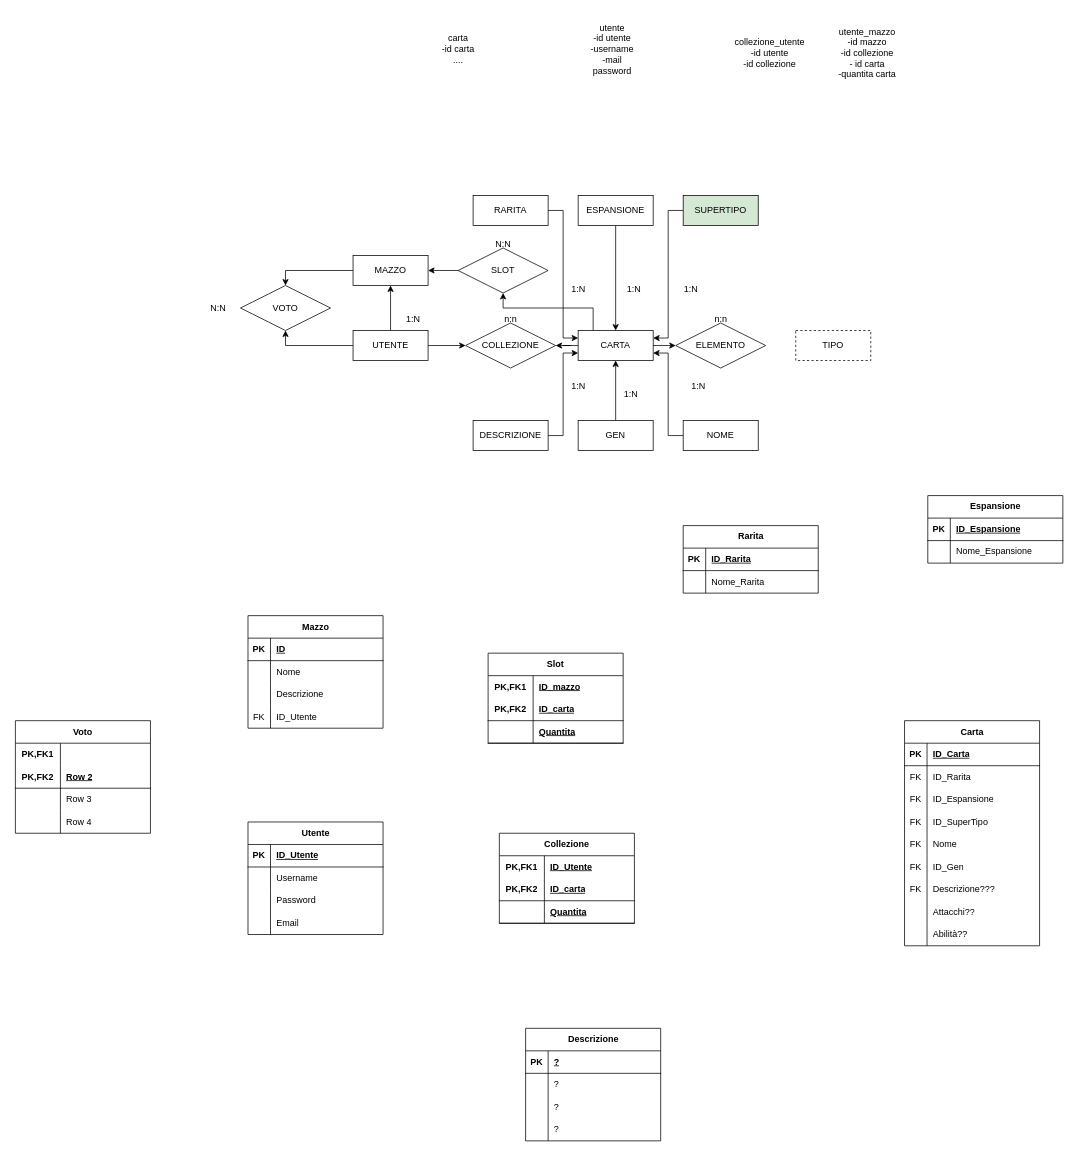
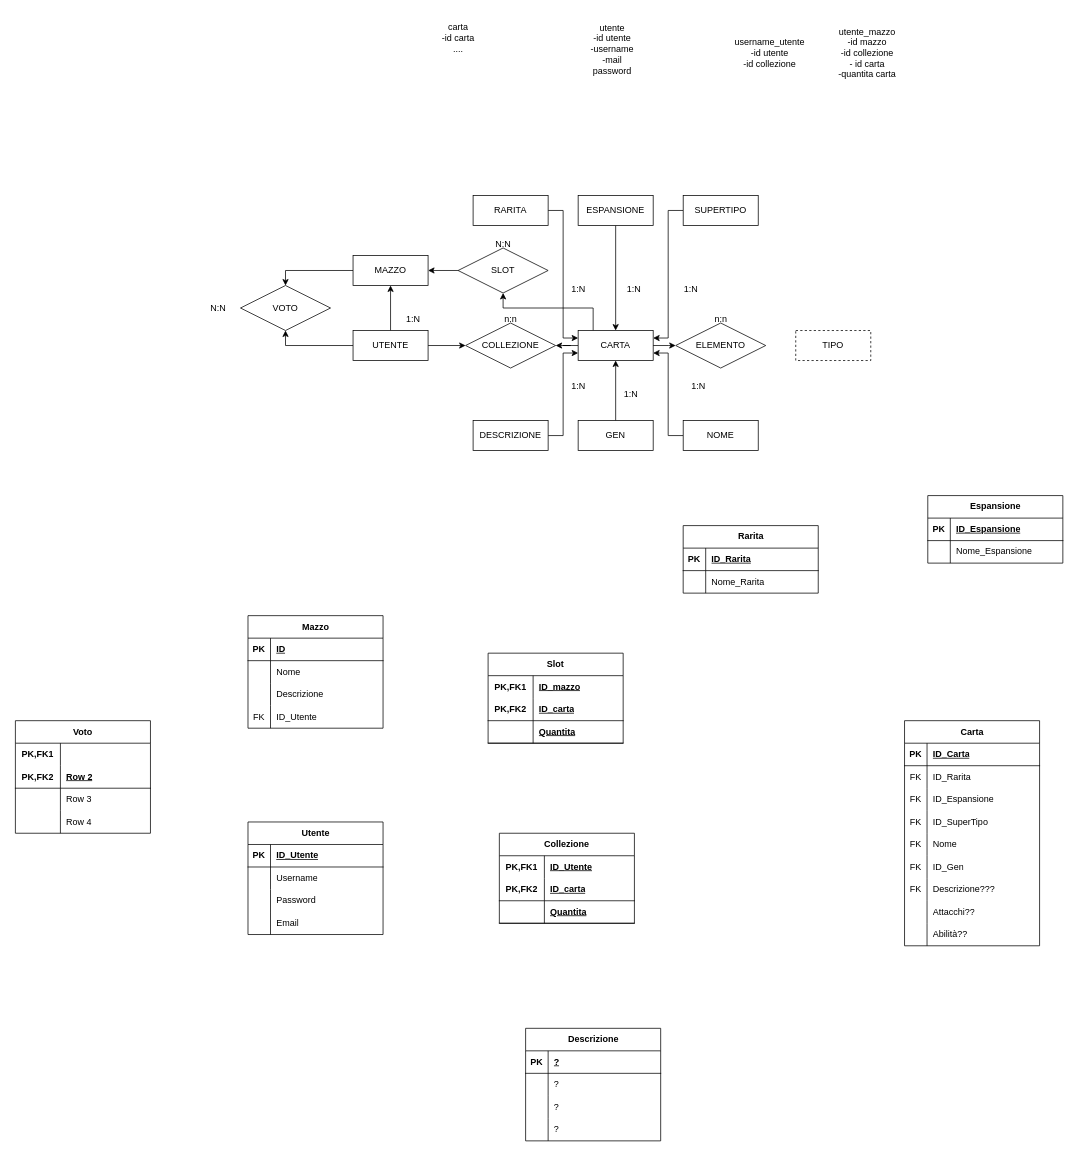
node "carta -id carta ....": moved (458, 49) -> (458, 38)
node "collezione_utente -id utente -id collezione": label "collezione_utente -id utente -id collezione" -> "username_utente -id utente -id collezione"
node "SUPERTIPO": fillcolor #d5e8d4 -> #ffffff
